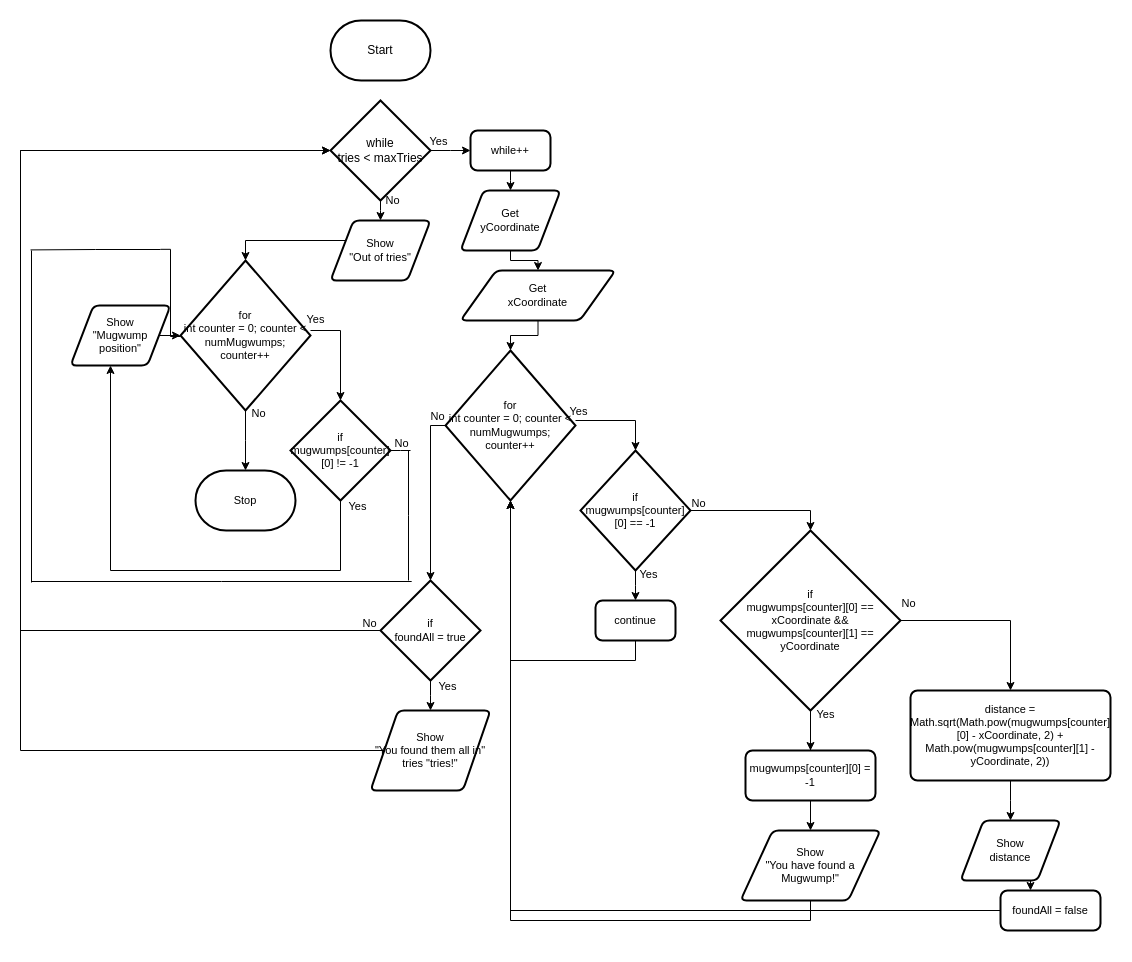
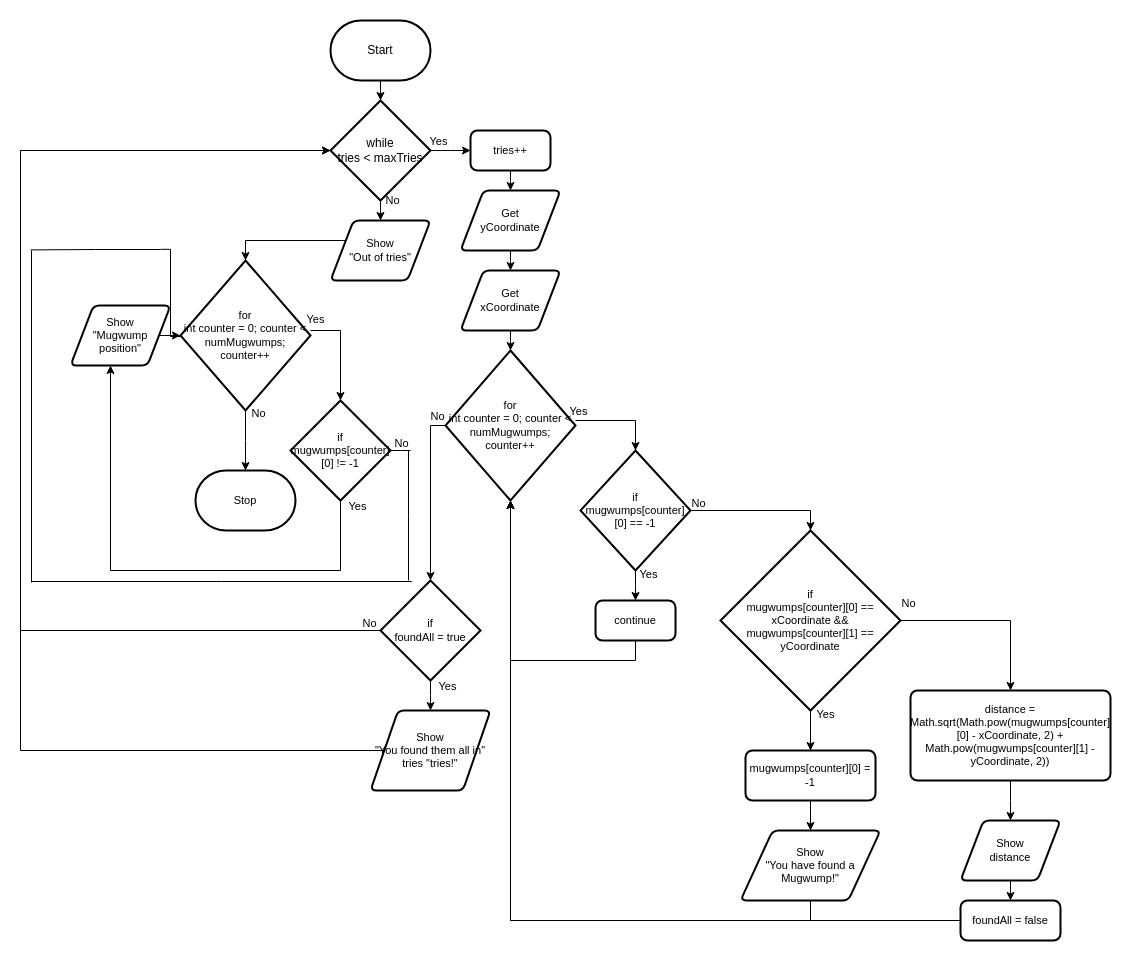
edge "Start" -> "while tries < maxTries": added
node "while++": label "while++" -> "tries++"
node "Get xCoordinate": size 155x50 -> 100x60
node "foundAll = false": moved (1051, 911) -> (1011, 921)
